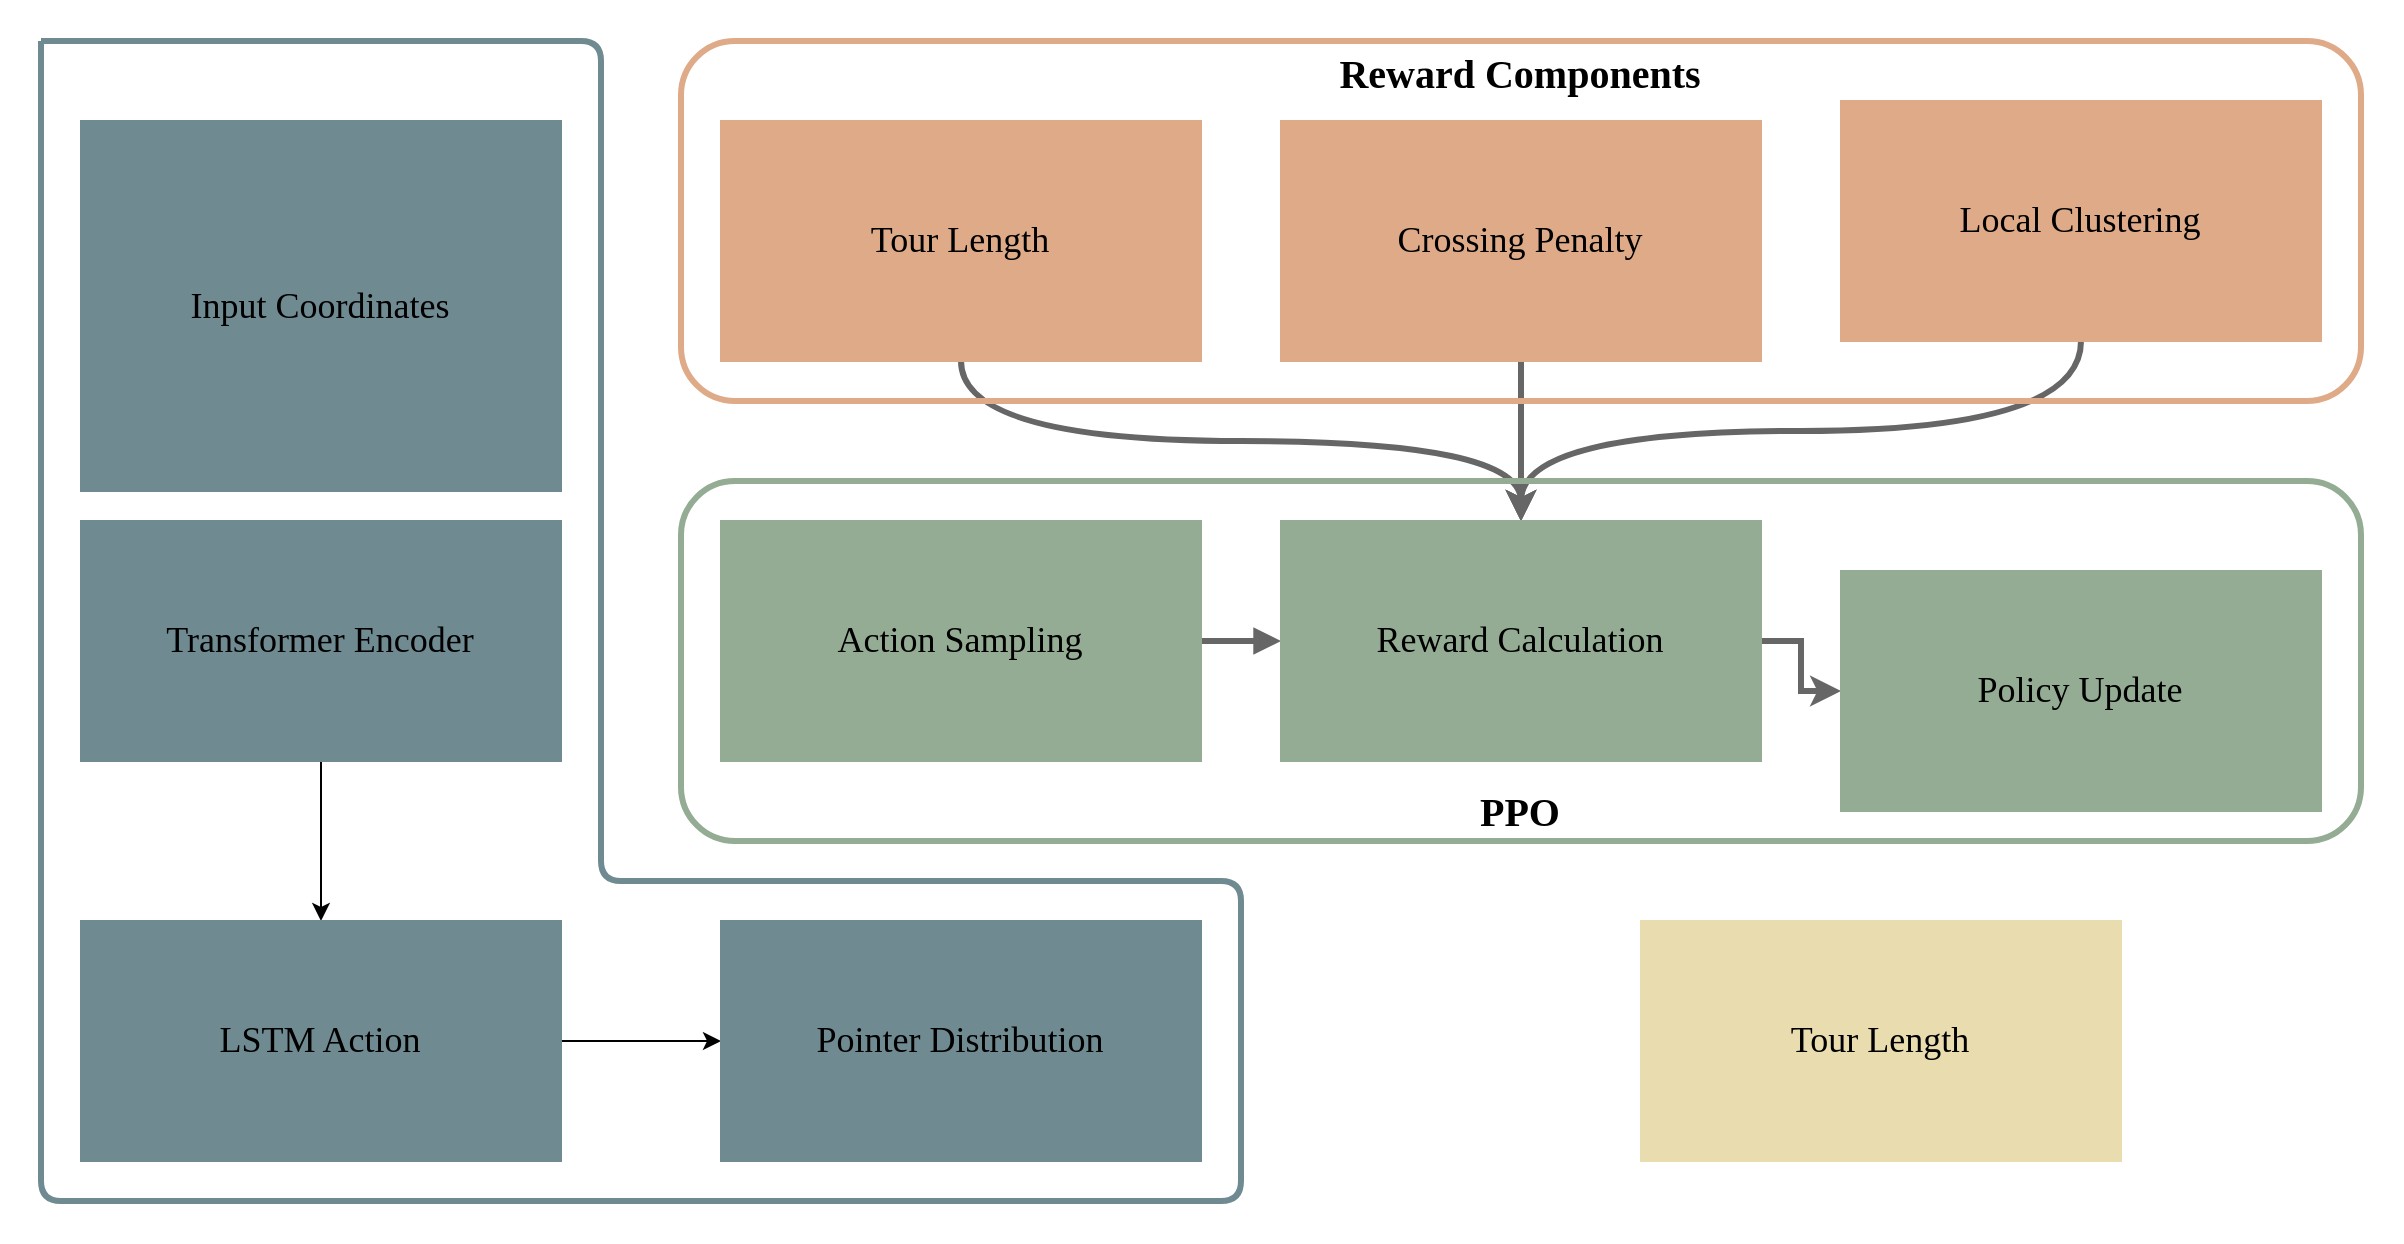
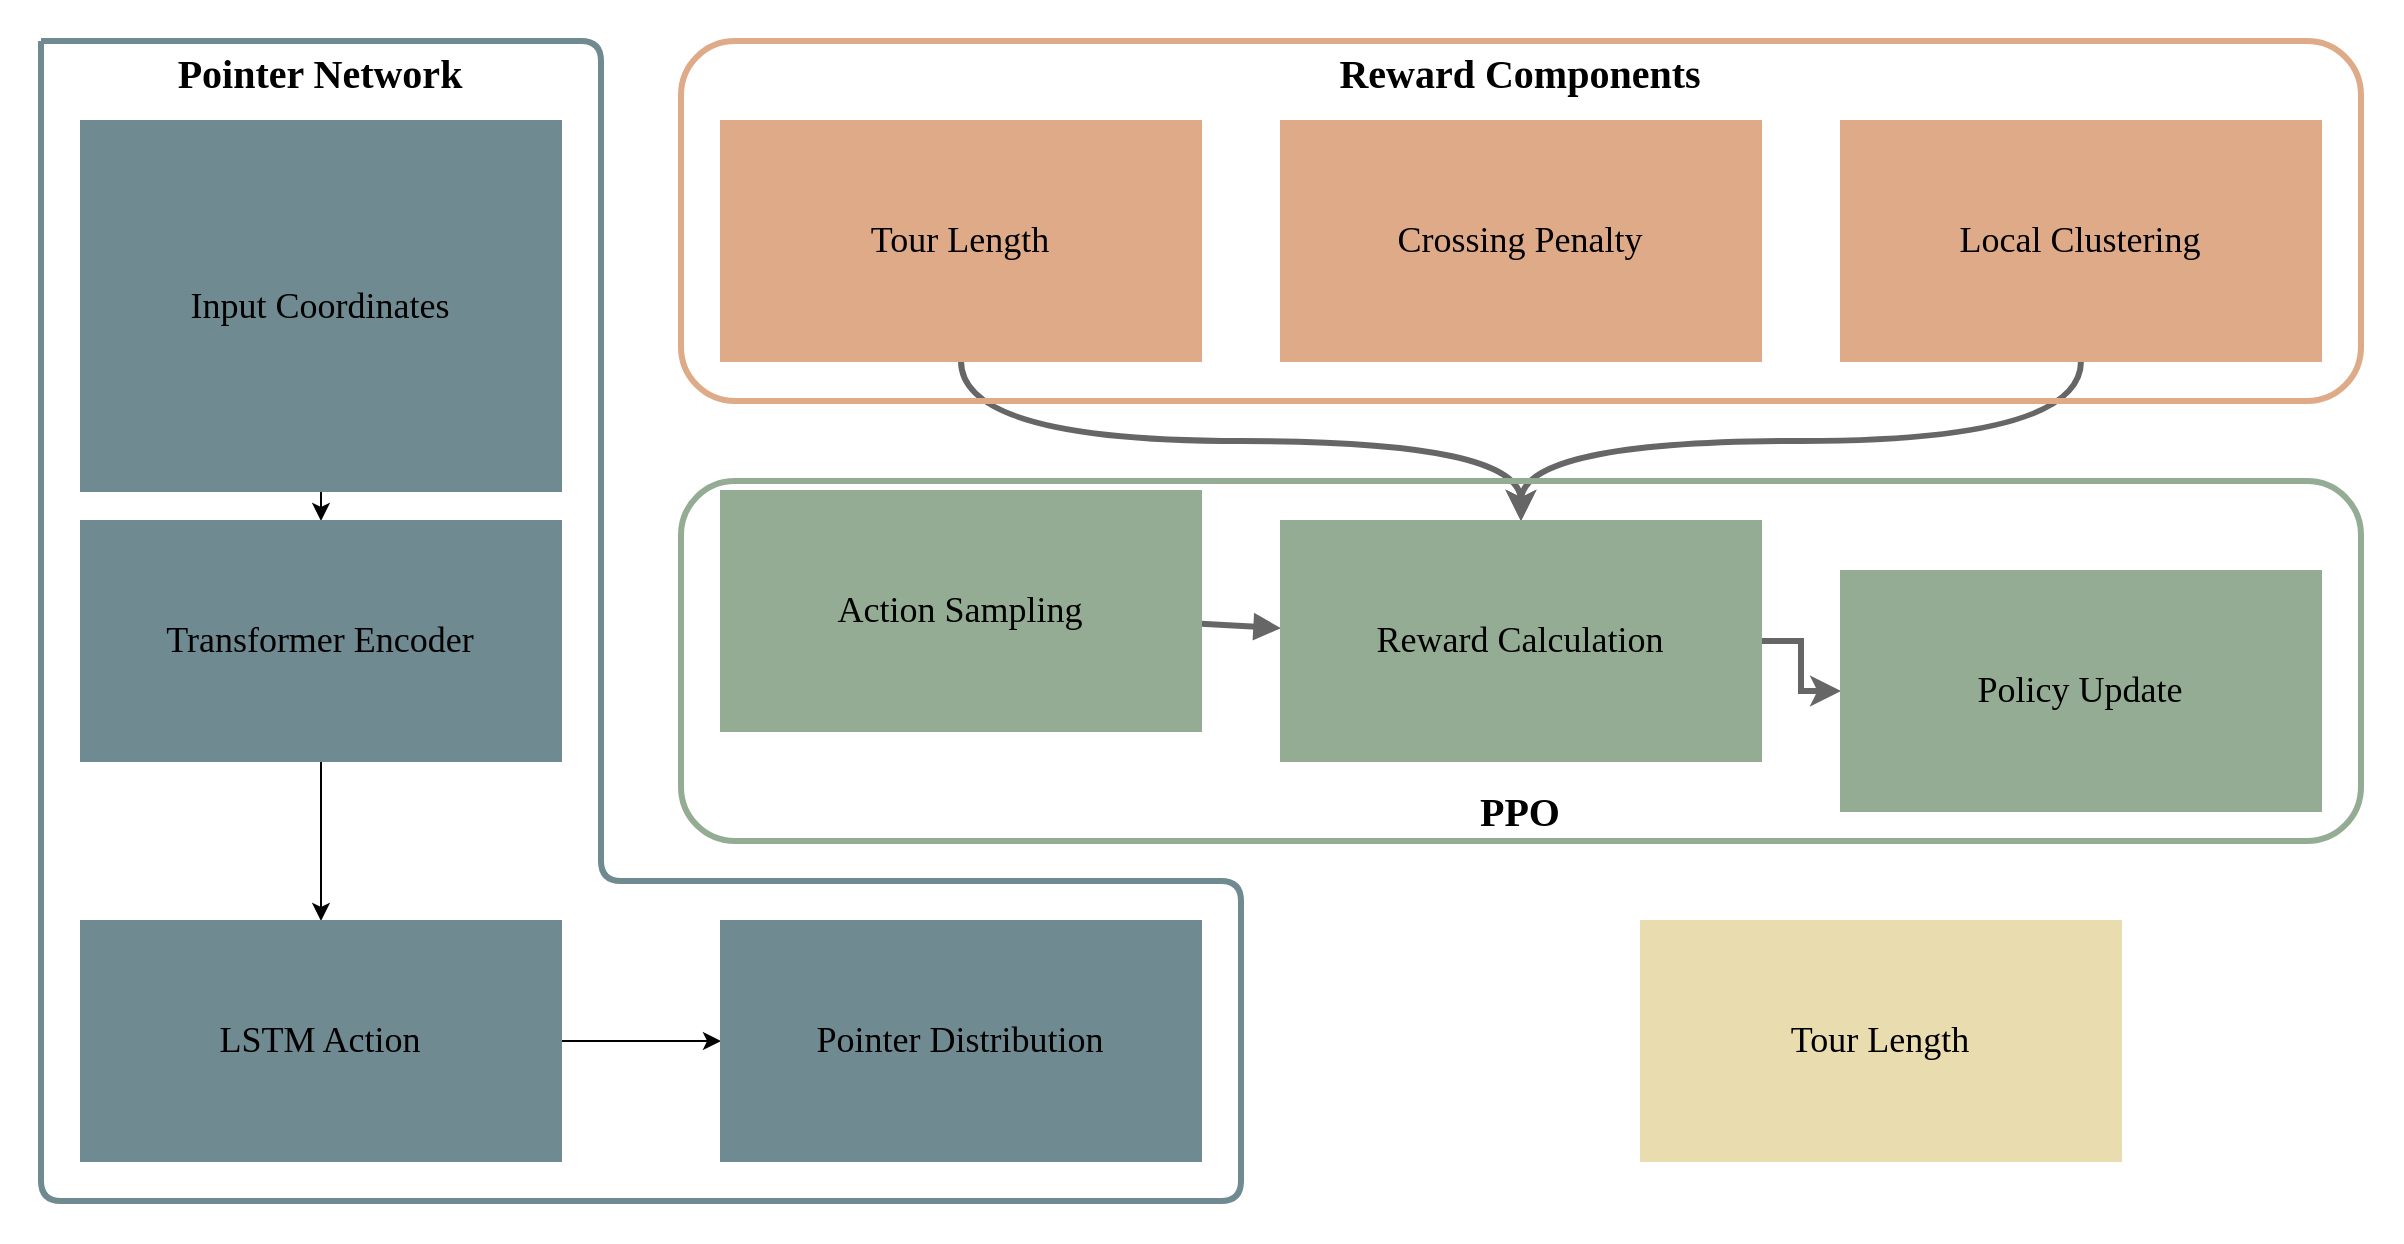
node "Pointer Network": added
node "Local Clustering": moved (2081, 221) -> (2081, 241)
edge "Crossing Penalty" -> "Reward Calculation": removed
edge "Input Coordinates" -> "Transformer Encoder": added
node "Action Sampling": moved (961, 641) -> (961, 611)
